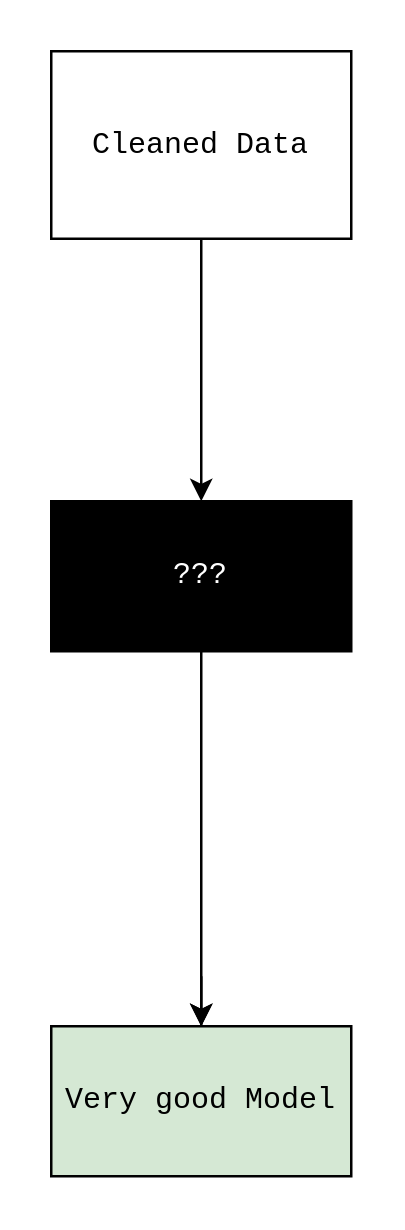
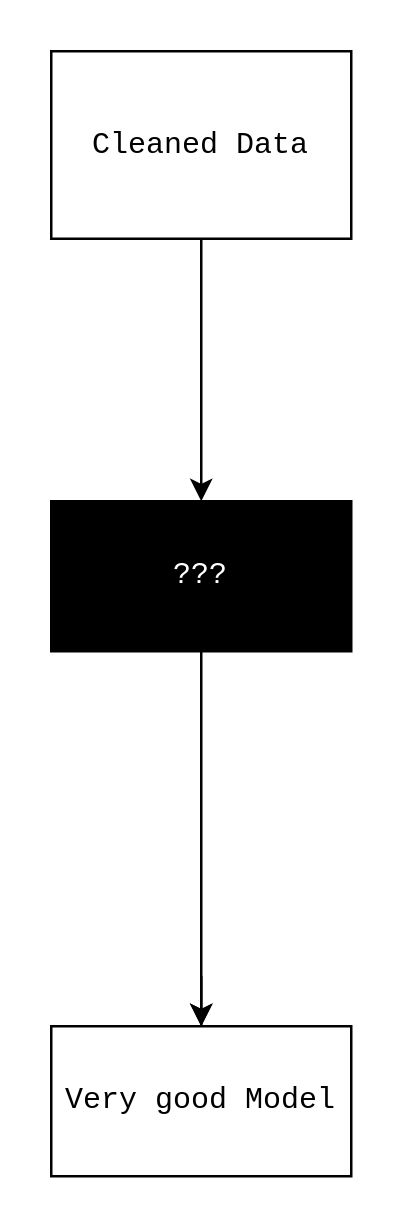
node "Very good Model": fillcolor #d5e8d4 -> #ffffff
